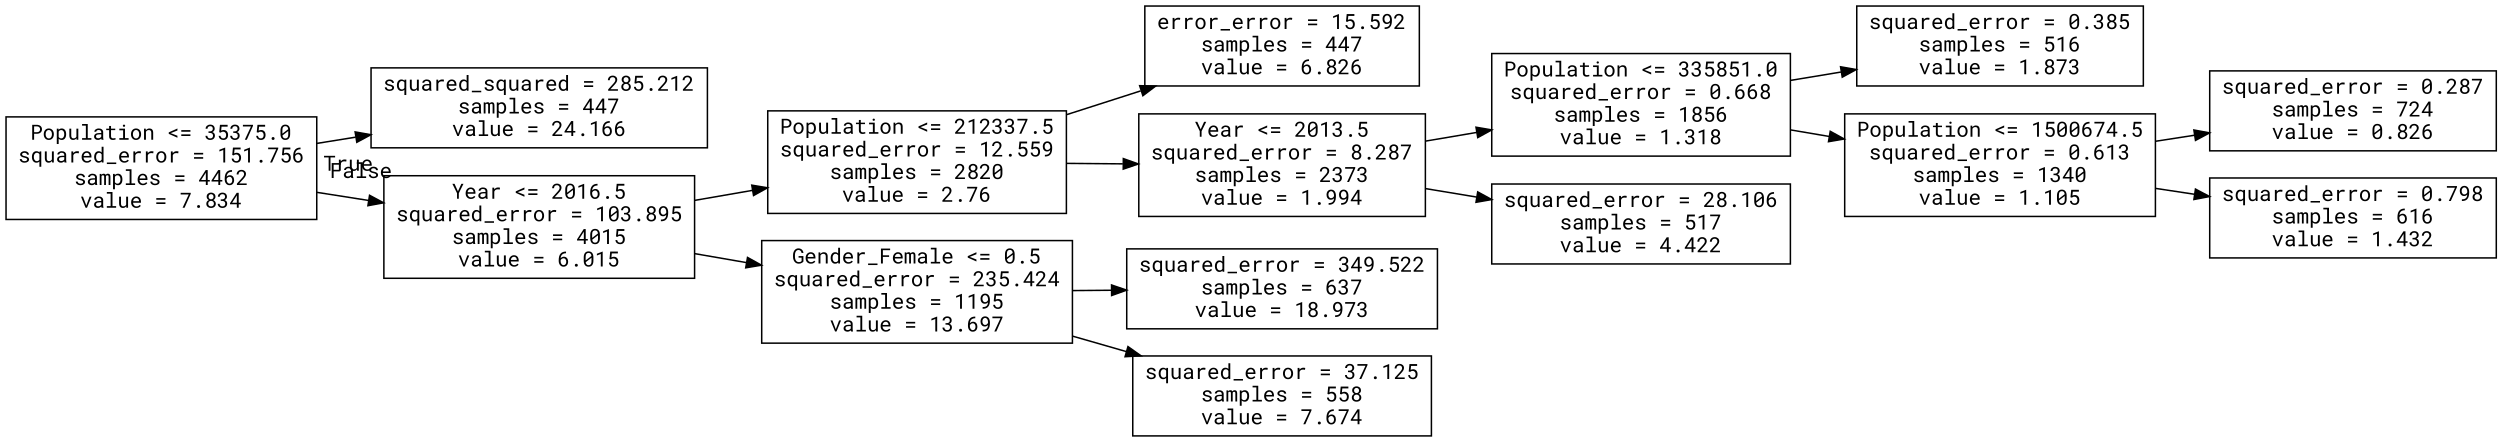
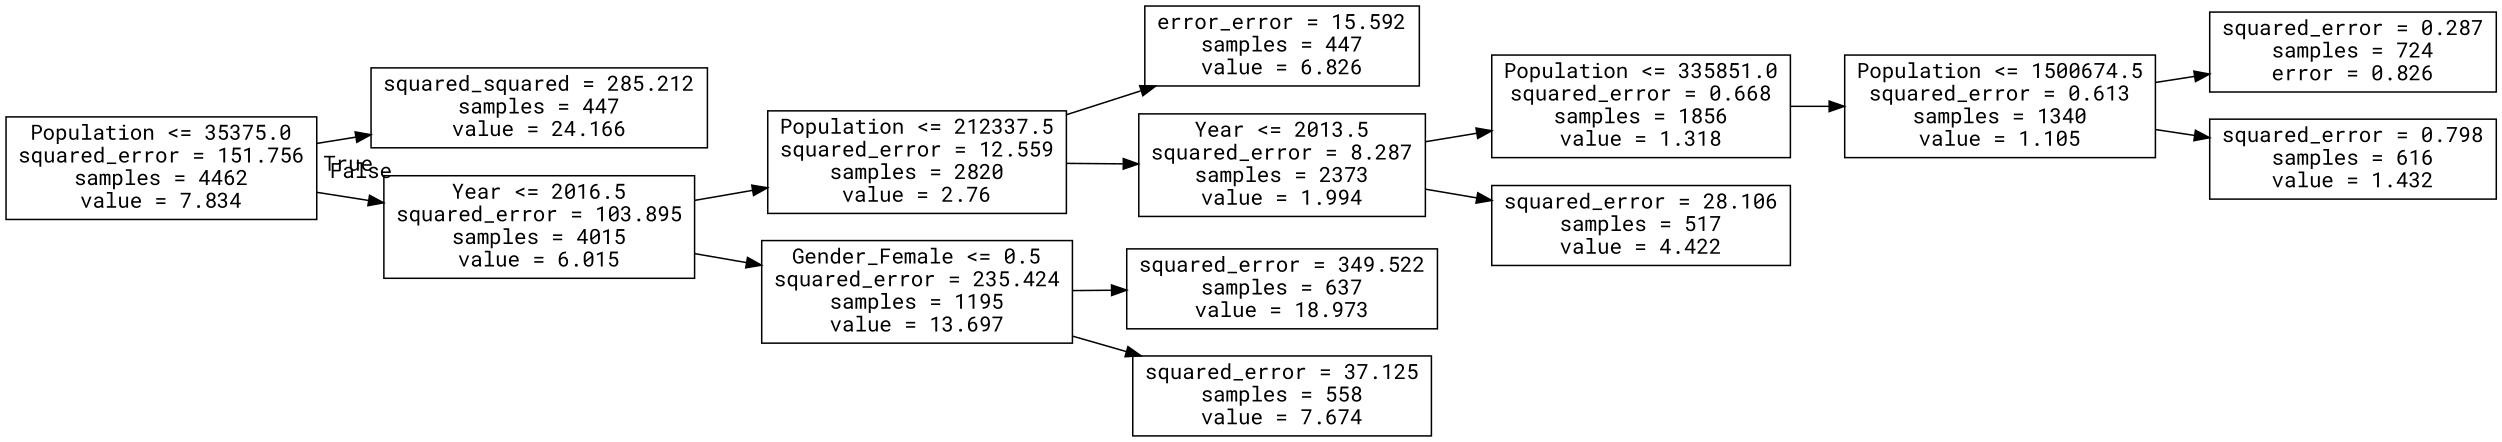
node "squared_error = 0.385 samples = 516 value = 1.873": removed
node "squared_error = 0.287 samples = 724 value = 0.826": label "squared_error = 0.287 samples = 724 value = 0.826" -> "squared_error = 0.287 samples = 724 error = 0.826"
